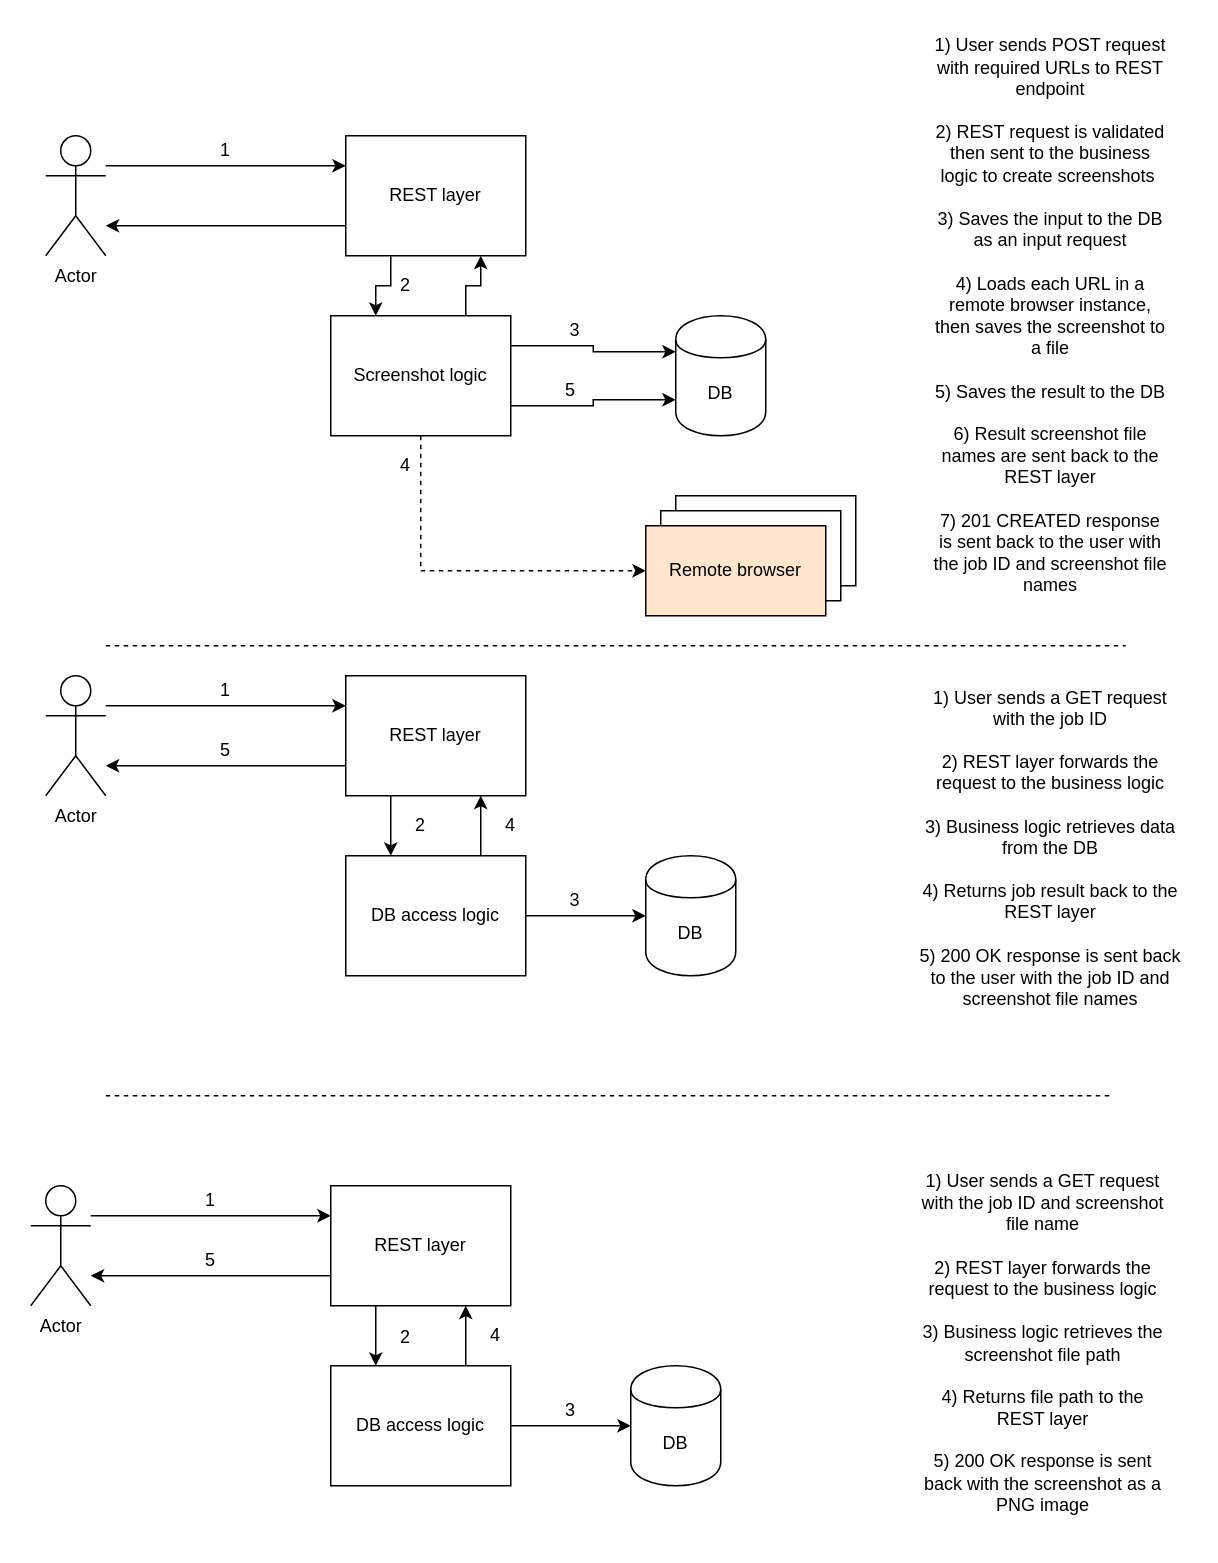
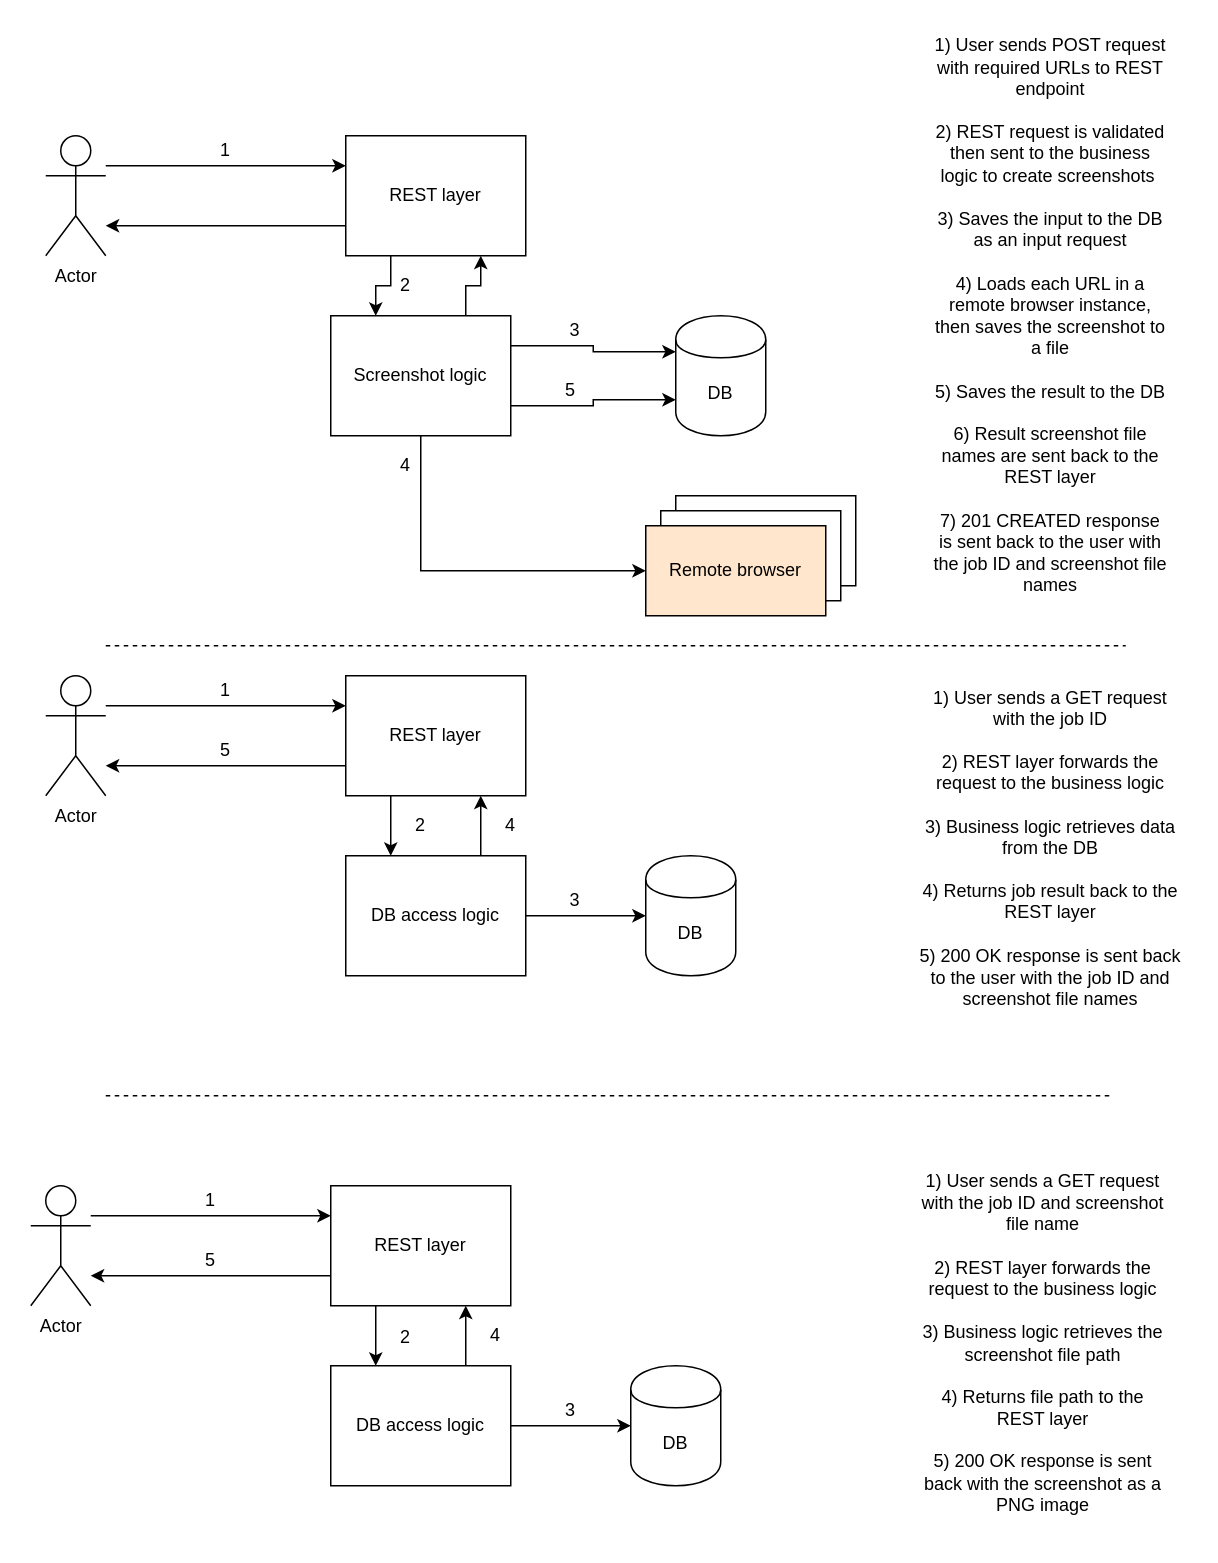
edge "Screenshot logic" -> "Remote browser": style dashed -> solid
